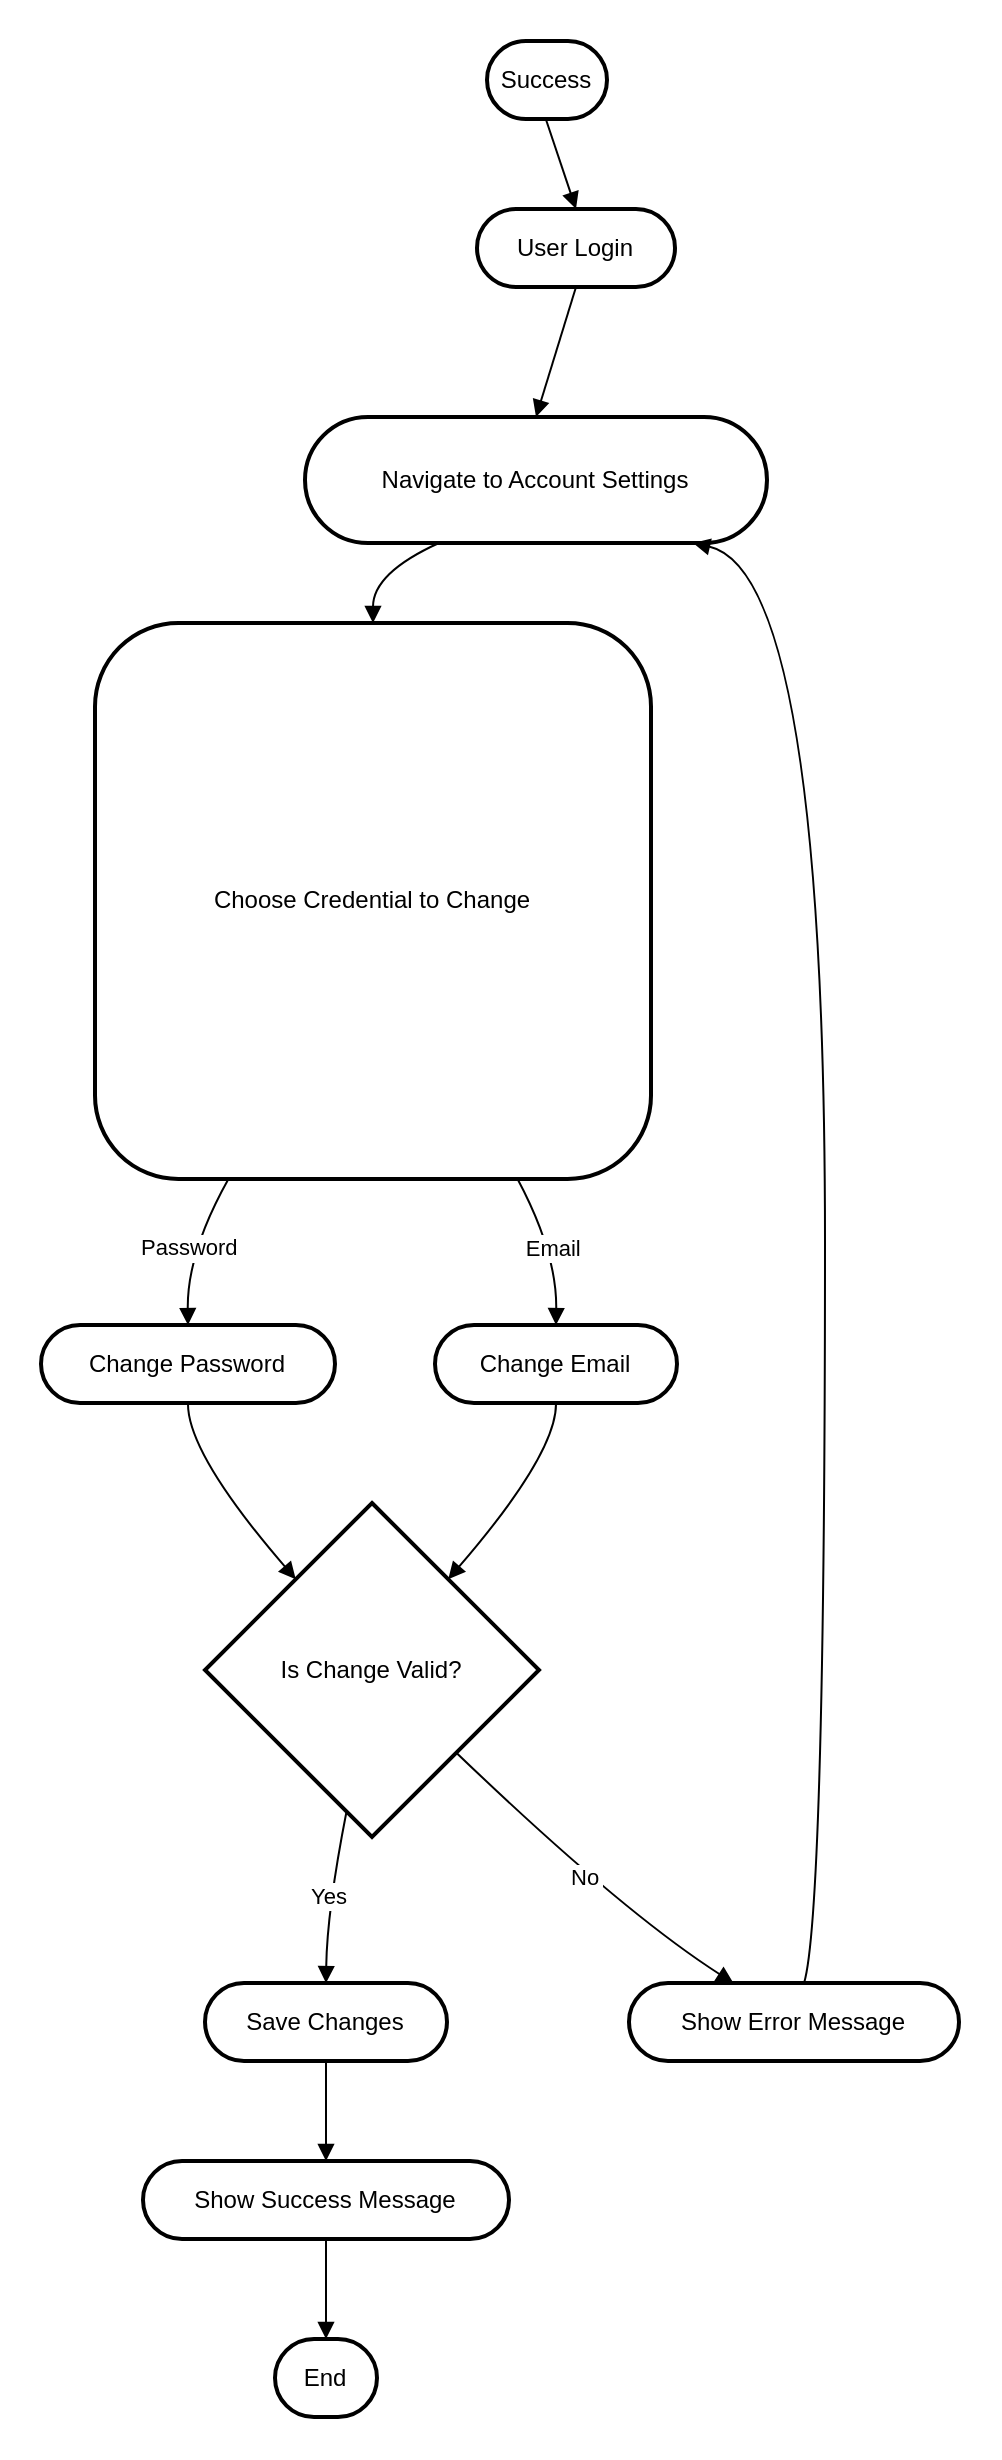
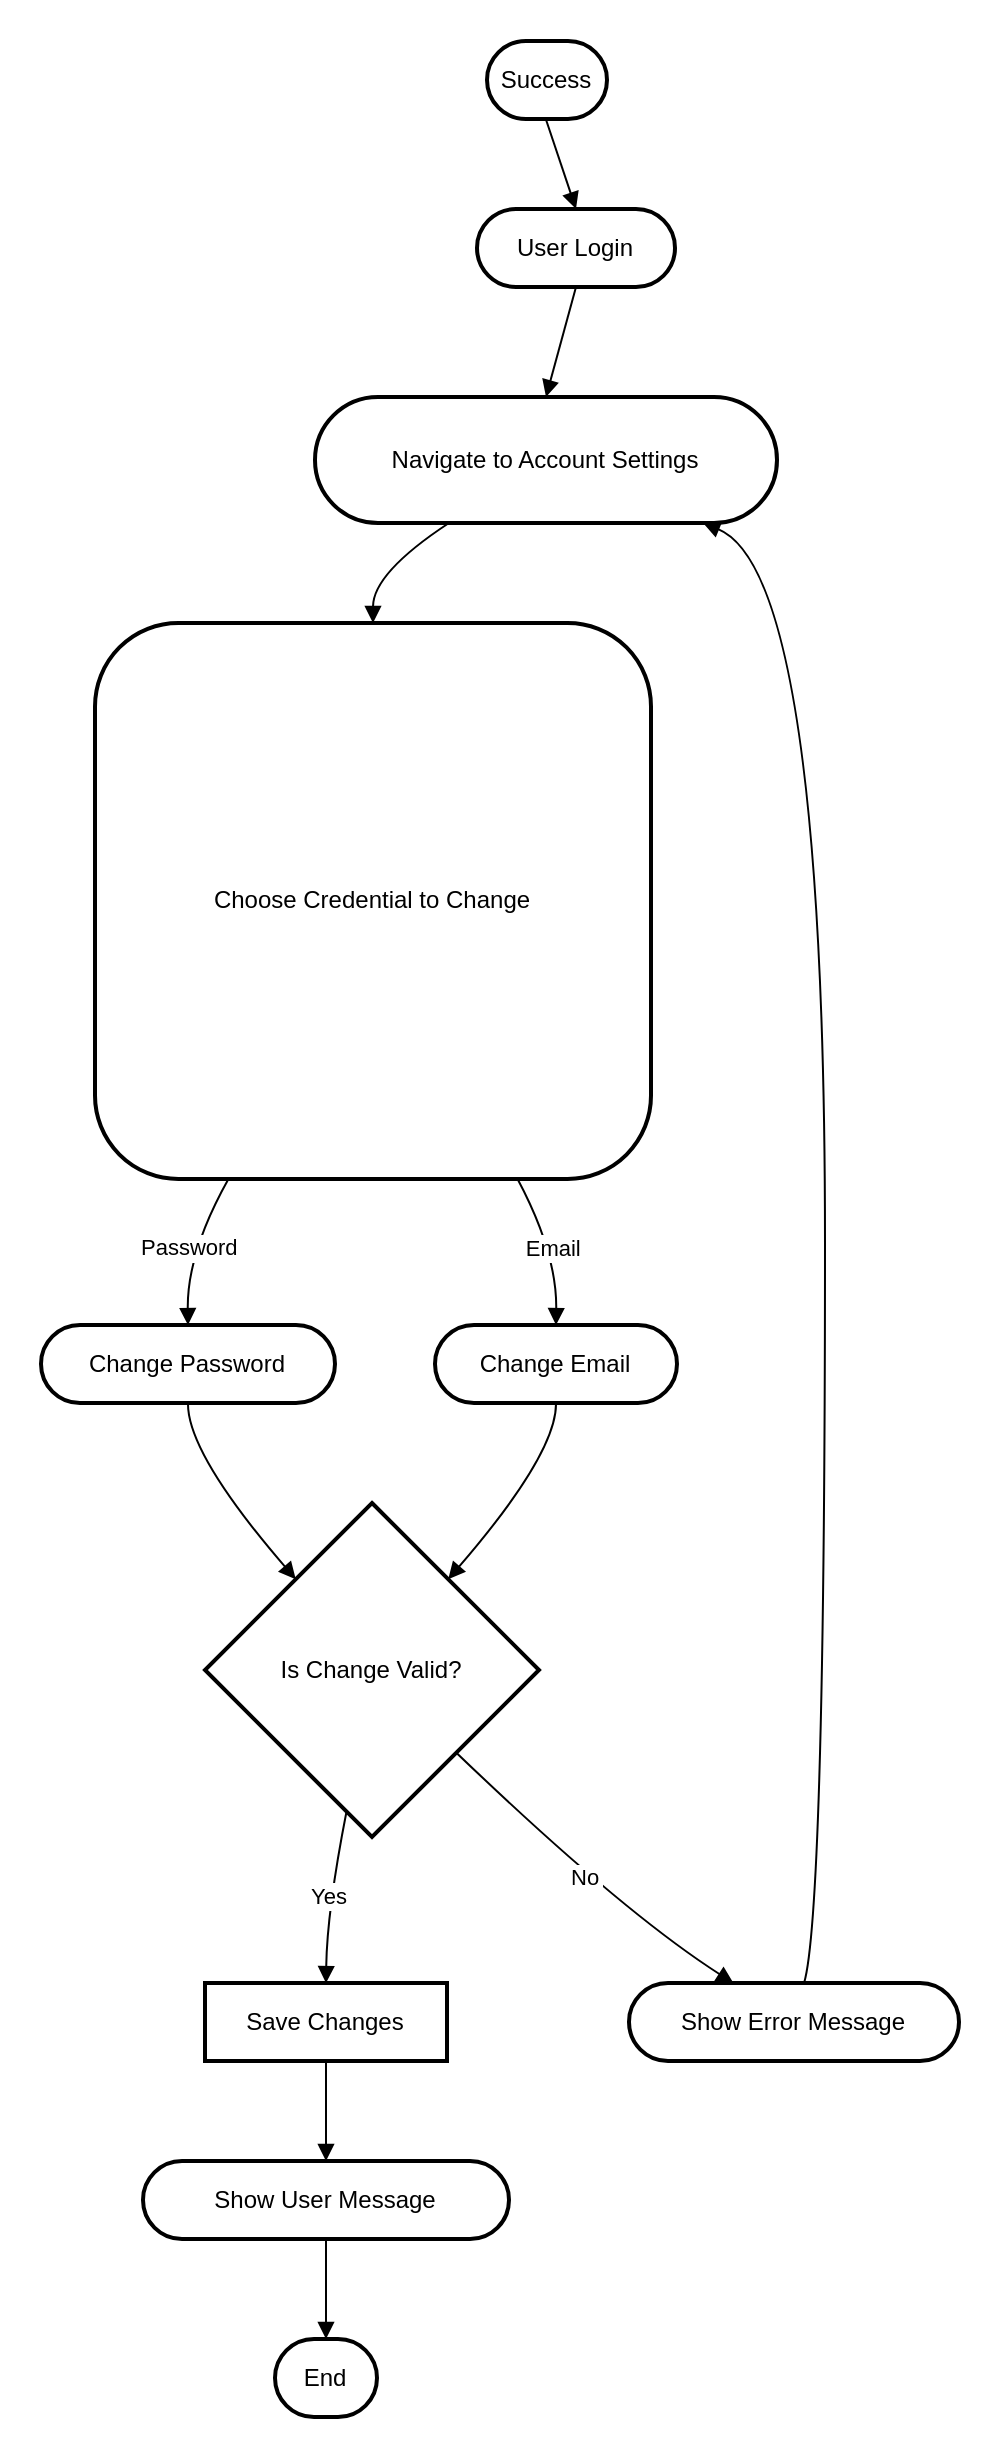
node "Navigate to Account Settings": moved (536, 480) -> (546, 460)
node "Save Changes": shape rounded rectangle -> rectangle
node "Show Success Message": label "Show Success Message" -> "Show User Message"
